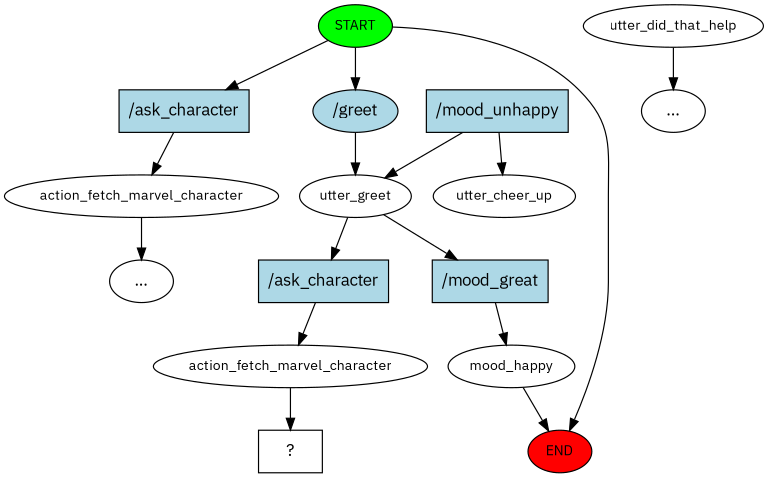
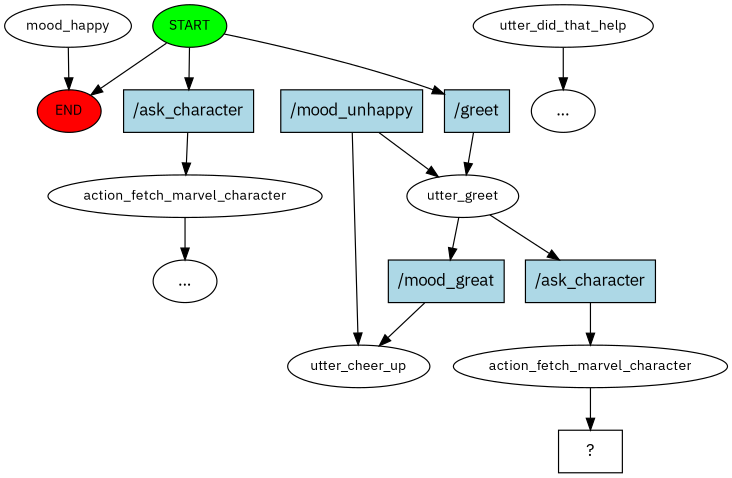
node "/greet": shape ellipse -> box
edge "/mood_great" -> "mood_happy": now "/mood_great" -> "utter_cheer_up"
